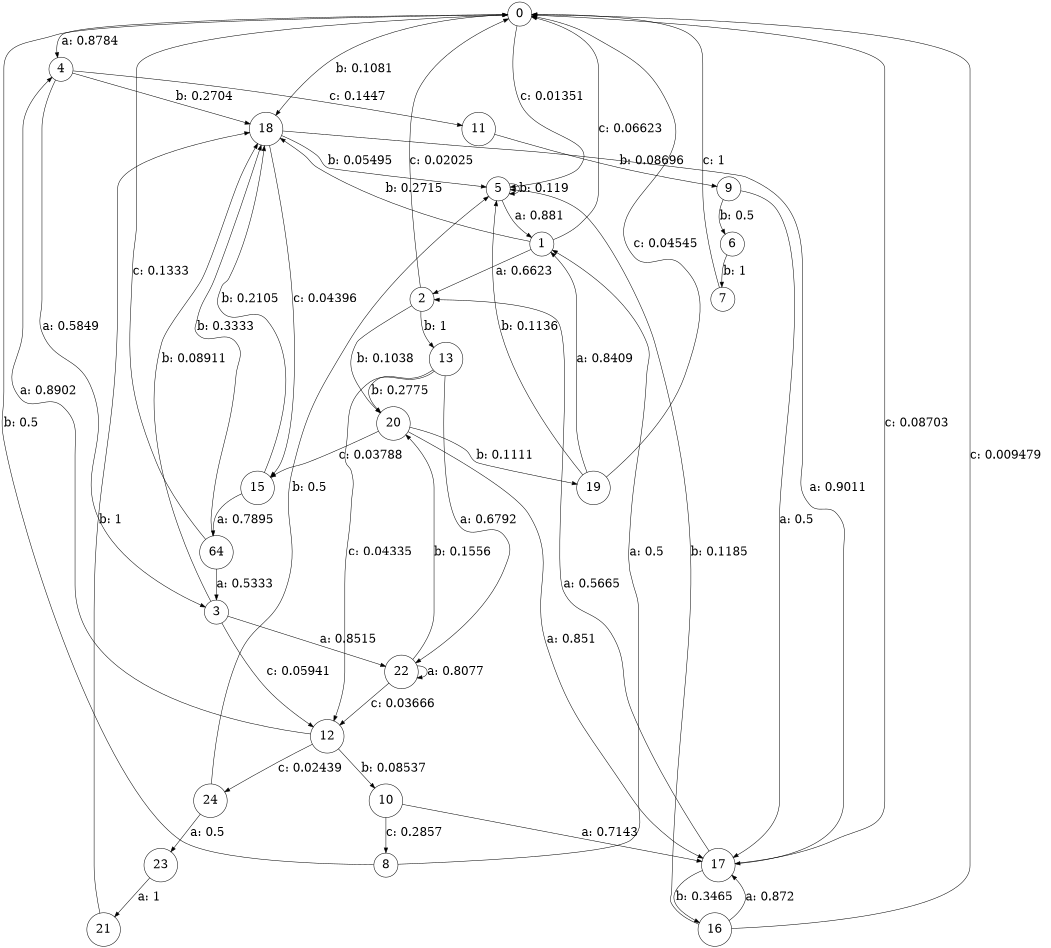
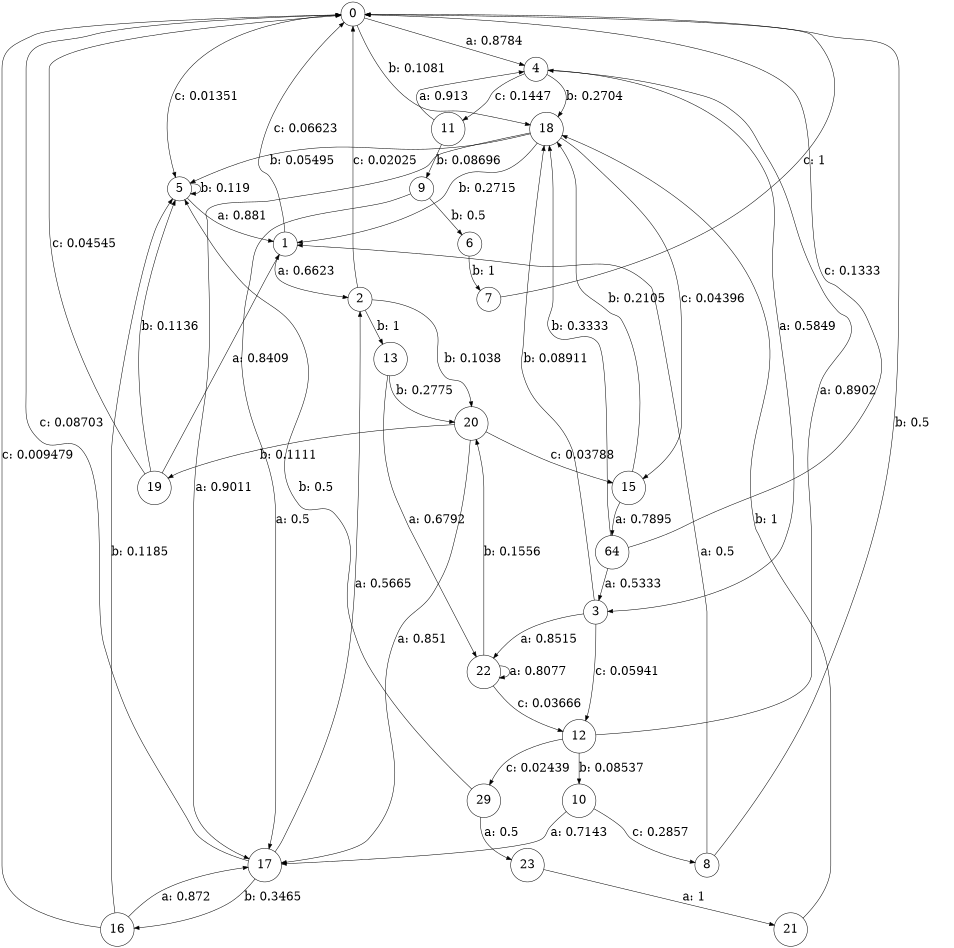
edge "11" -> "4": added, label "a: 0.913"
edge "1" -> "18": reversed
edge "13" -> "12": removed, label "c: 0.04335"
node "24": label "24" -> "29"
